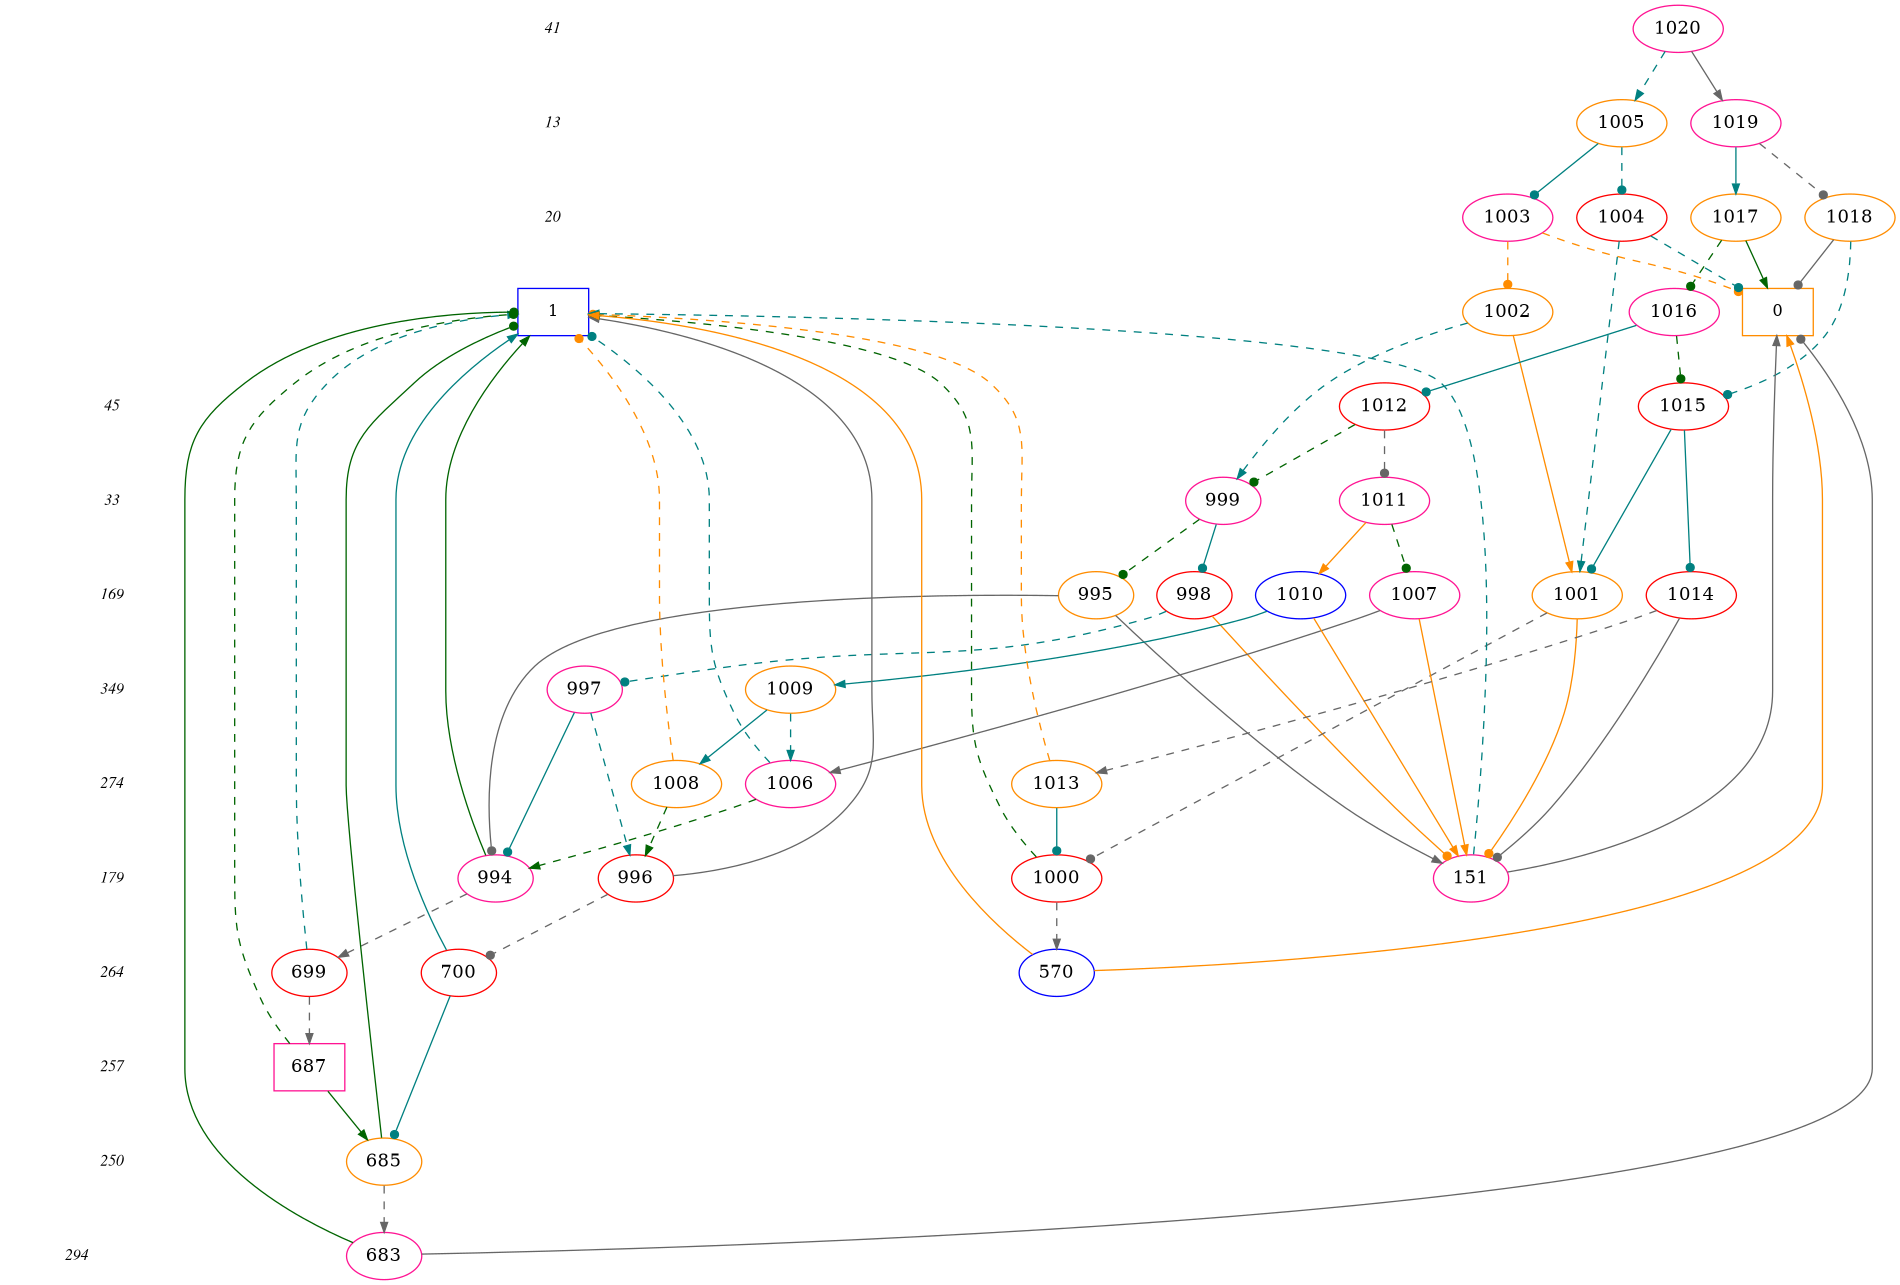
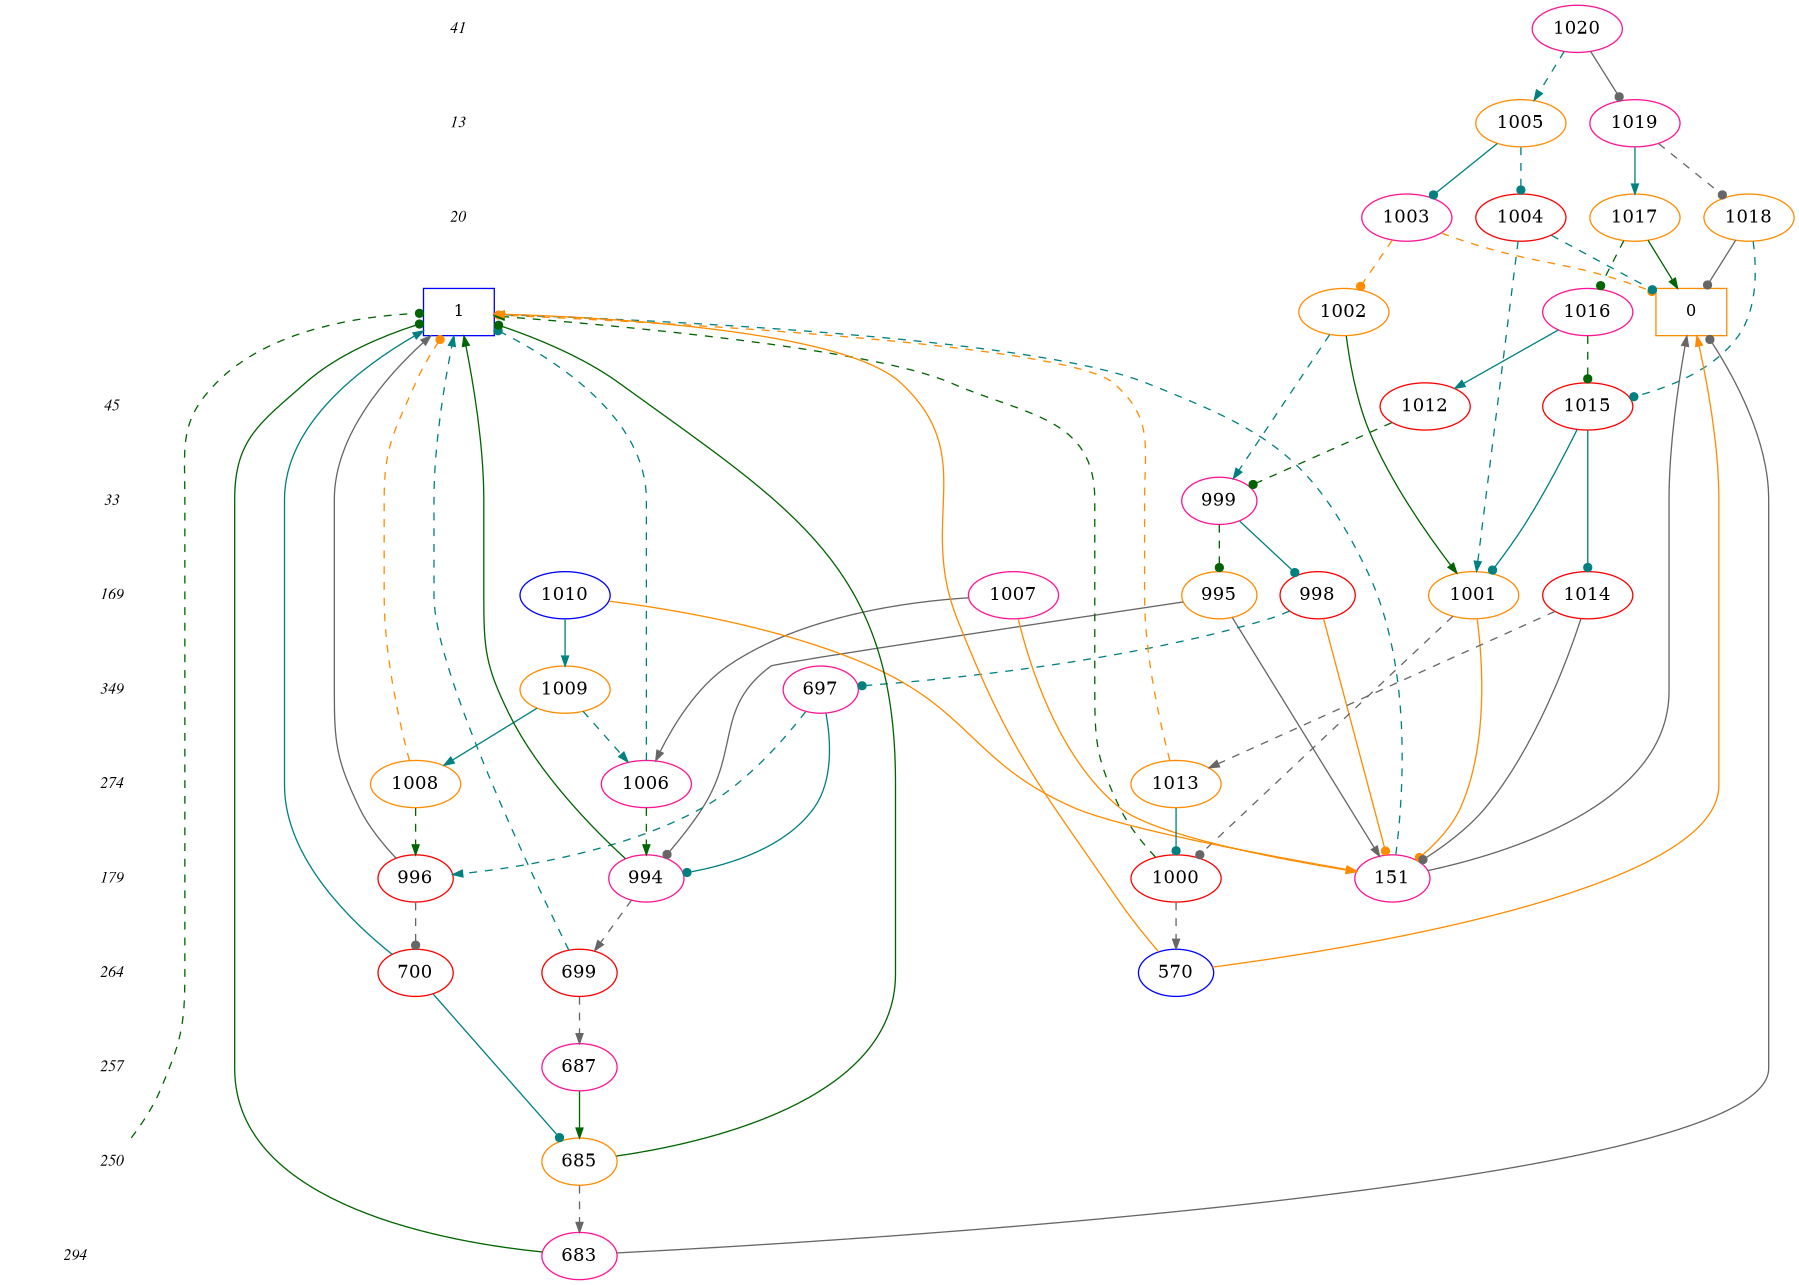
edge "1020" -> "1019": arrowhead normal -> dot
edge "1016" -> "1012": arrowhead dot -> normal
edge "1002" -> "1001": color darkorange -> darkgreen
node "1011": removed
edge "687" -> "1": now "250" -> "1"
node "997": label "997" -> "697"
node "687": shape box -> ellipse
